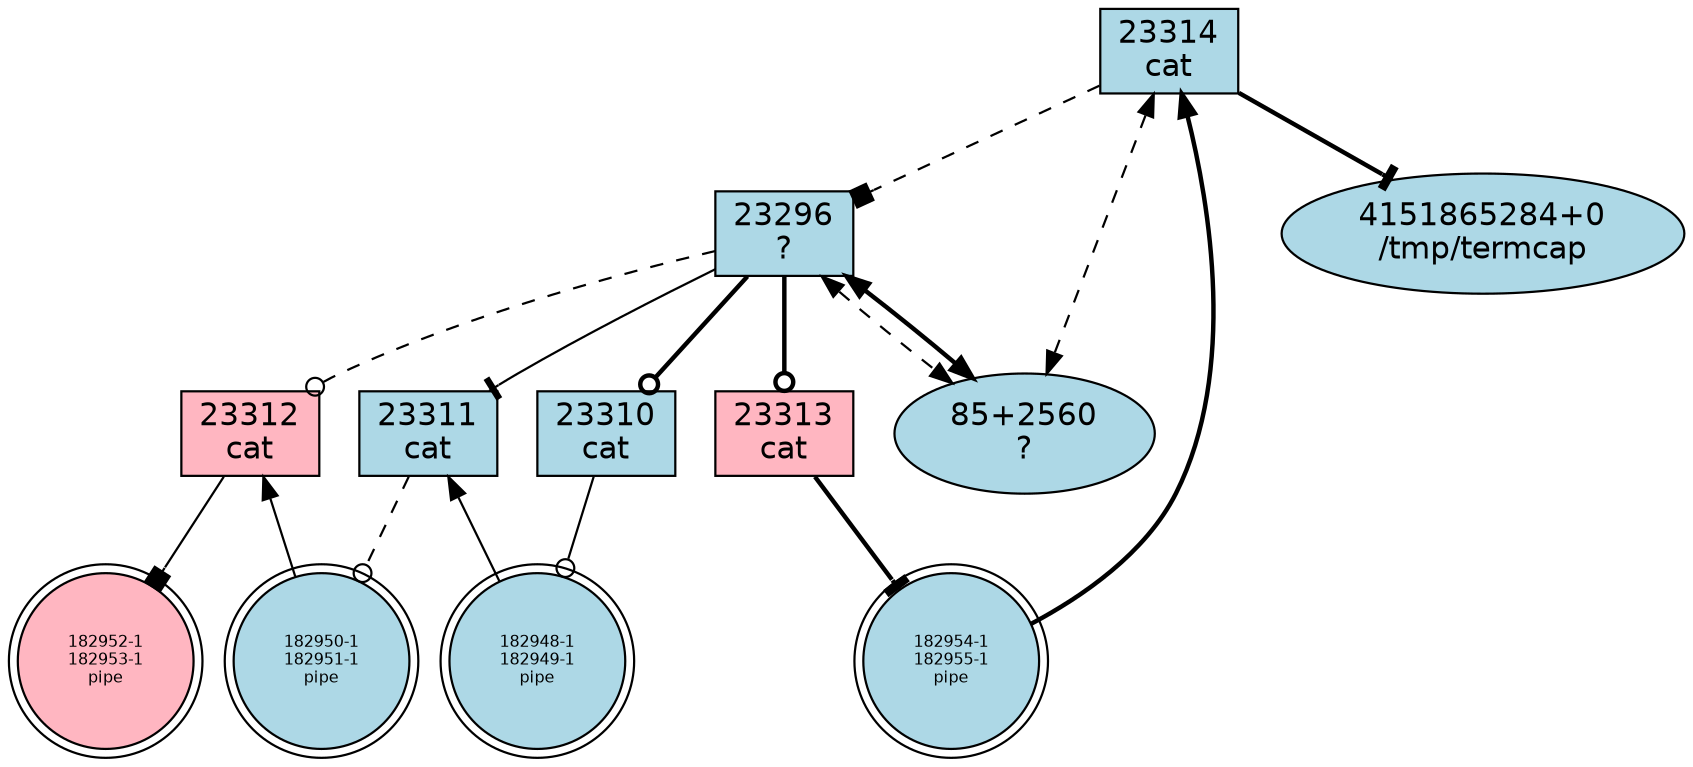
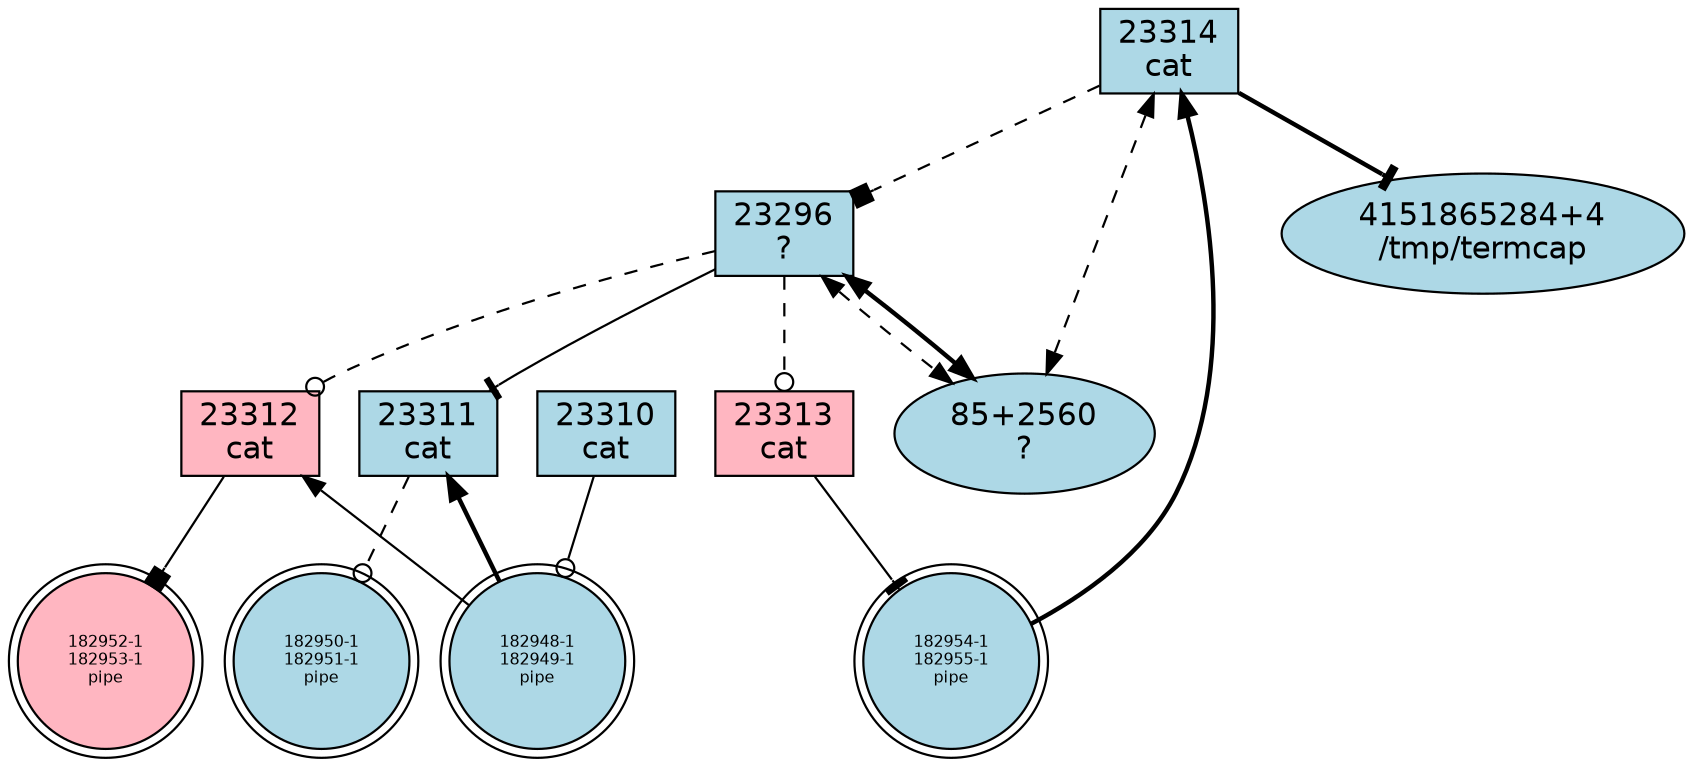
node "4151865284+0 /tmp/termcap": label "4151865284+0 /tmp/termcap" -> "4151865284+4 /tmp/termcap"
edge "23296 ?" -> "23313 cat": style bold -> dashed
edge "23296 ?" -> "23310 cat": removed
edge "23313 cat" -> "182954-1 182955-1 pipe": style bold -> solid
edge "182950-1 182951-1 pipe" -> "23312 cat": now "182948-1 182949-1 pipe" -> "23312 cat"
edge "182948-1 182949-1 pipe" -> "23311 cat": style solid -> bold
